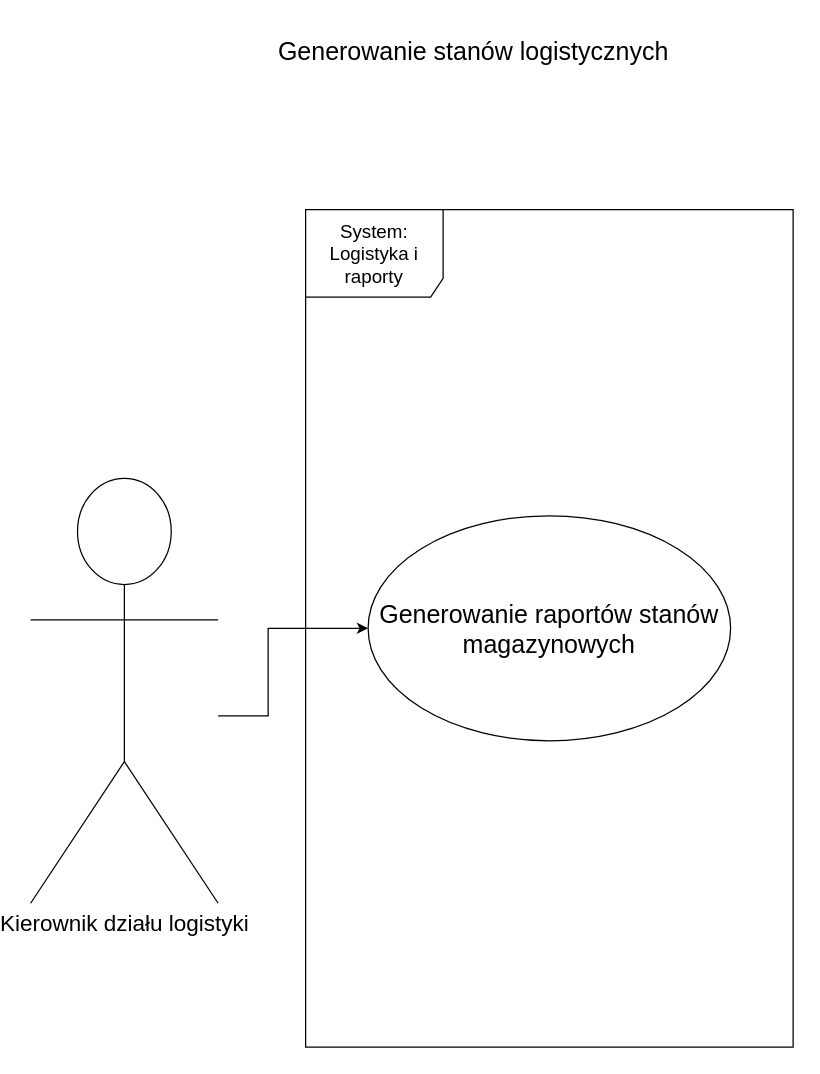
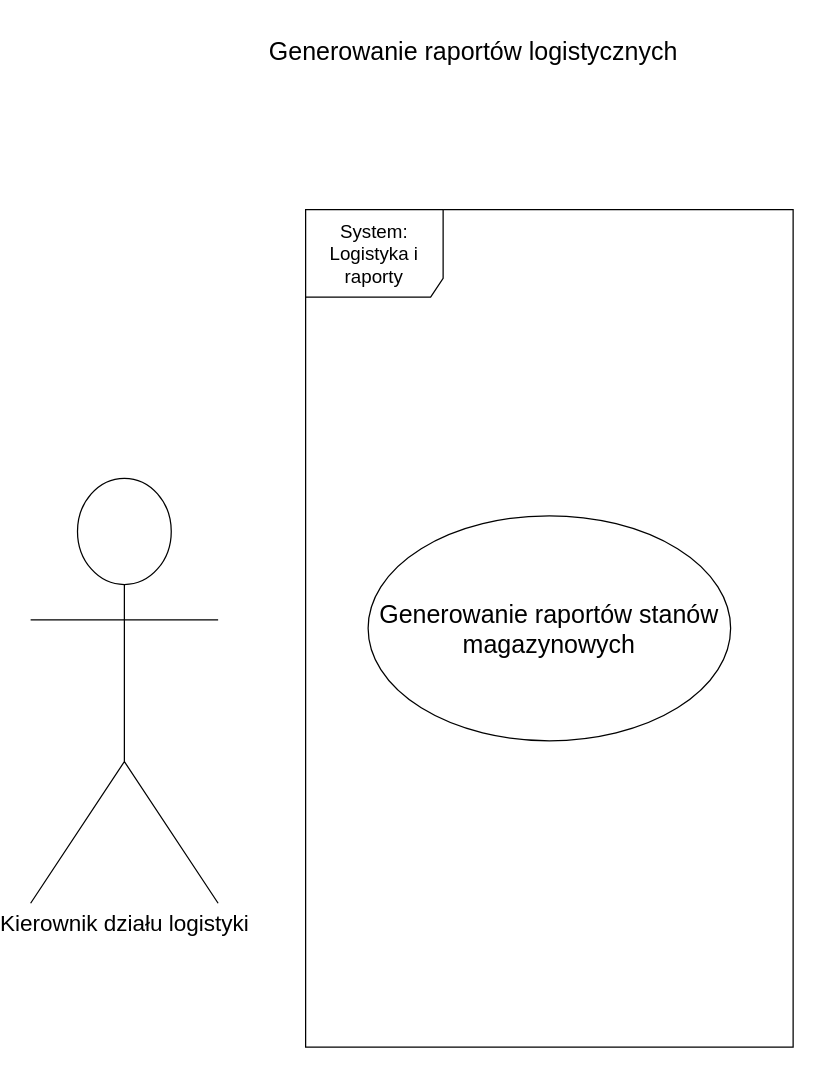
node "Generowanie stanów logistycznych": label "Generowanie stanów logistycznych" -> "Generowanie raportów logistycznych"
edge "Kierownik działu logistyki" -> "Generowanie raportów stanów magazynowych": removed
